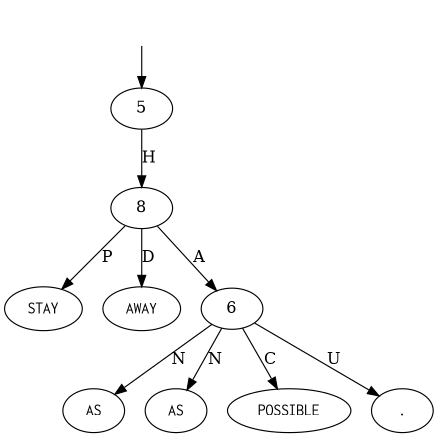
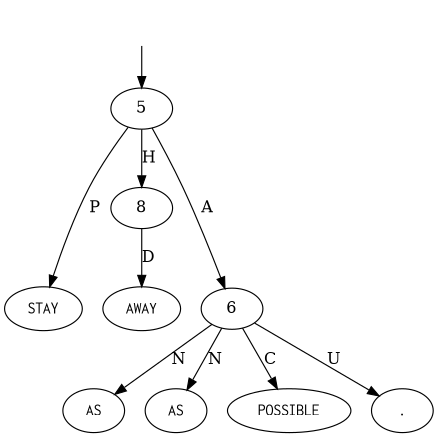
edge "8" -> "STAY": now "5" -> "STAY"
edge "8" -> "6": now "5" -> "6"
